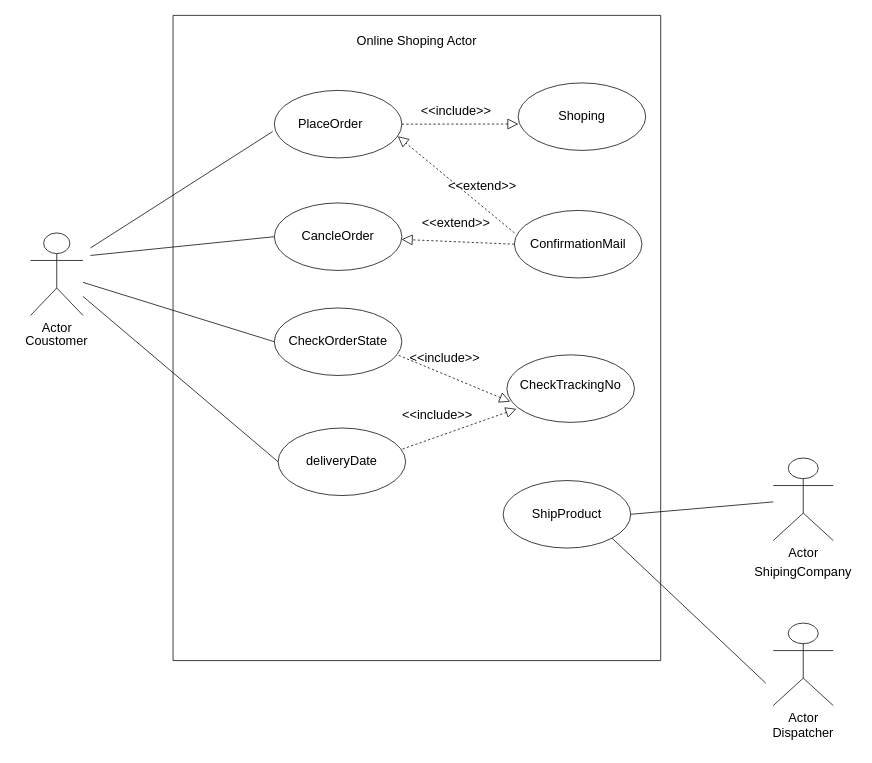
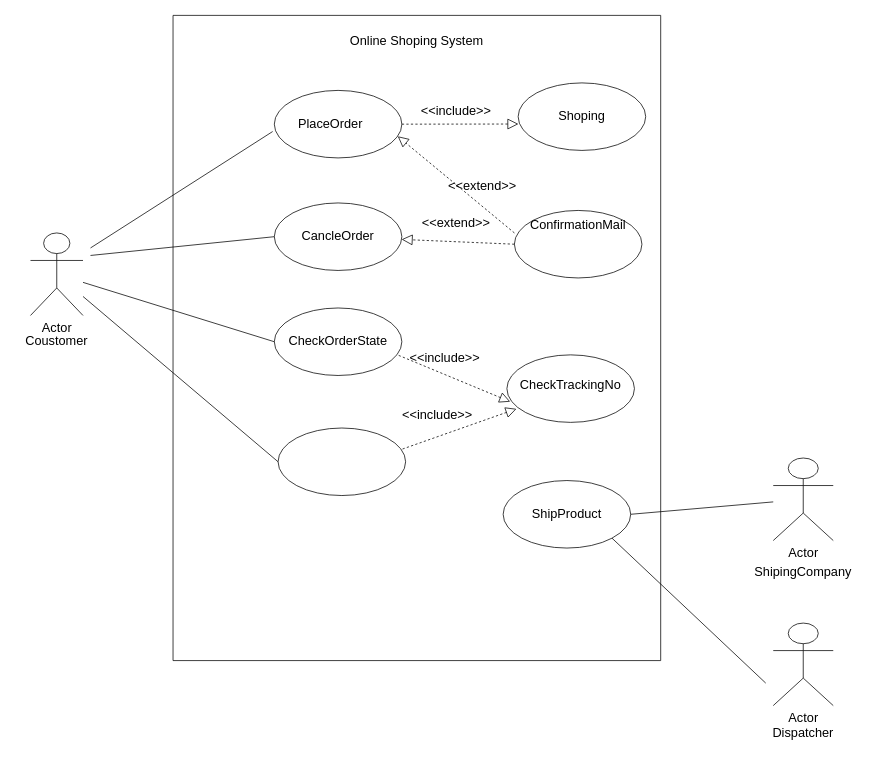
node "Online Shoping Actor": label "Online Shoping Actor" -> "Online Shoping System"
node "ConfirmationMail": moved (578, 244) -> (578, 225)
node "deliveryDate": removed
